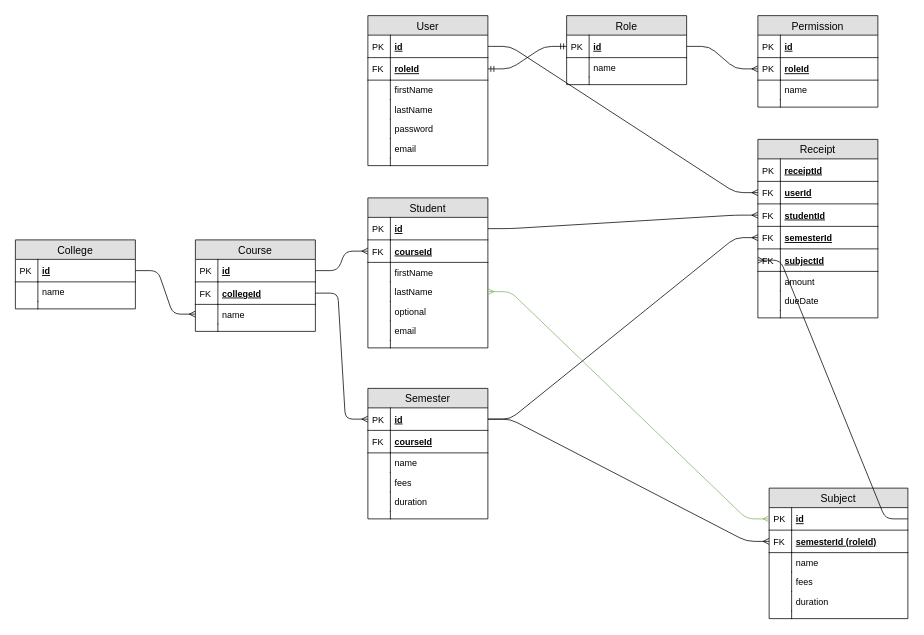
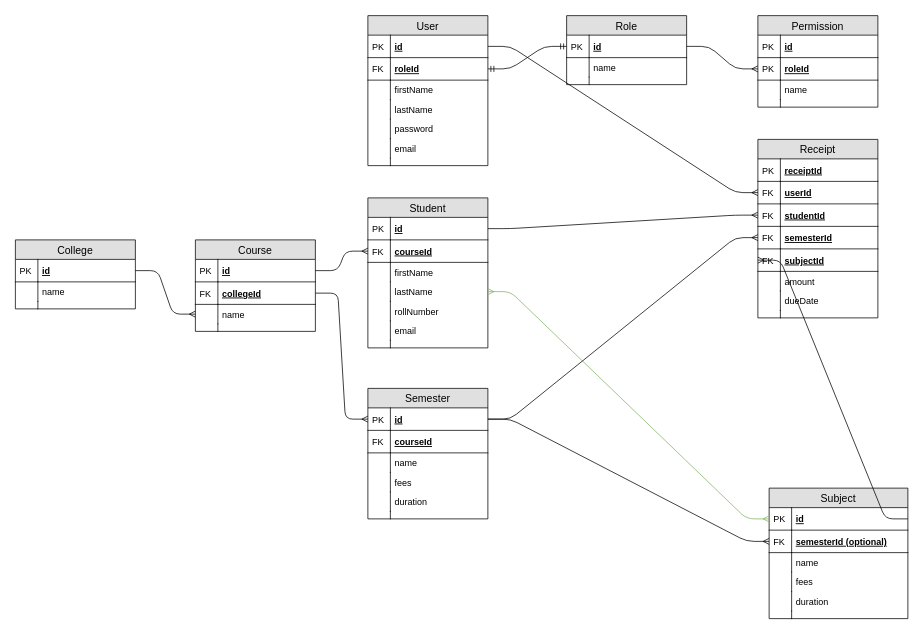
node "optional": label "optional" -> "rollNumber"
node "semesterId (roleId)": label "semesterId (roleId)" -> "semesterId (optional)"
